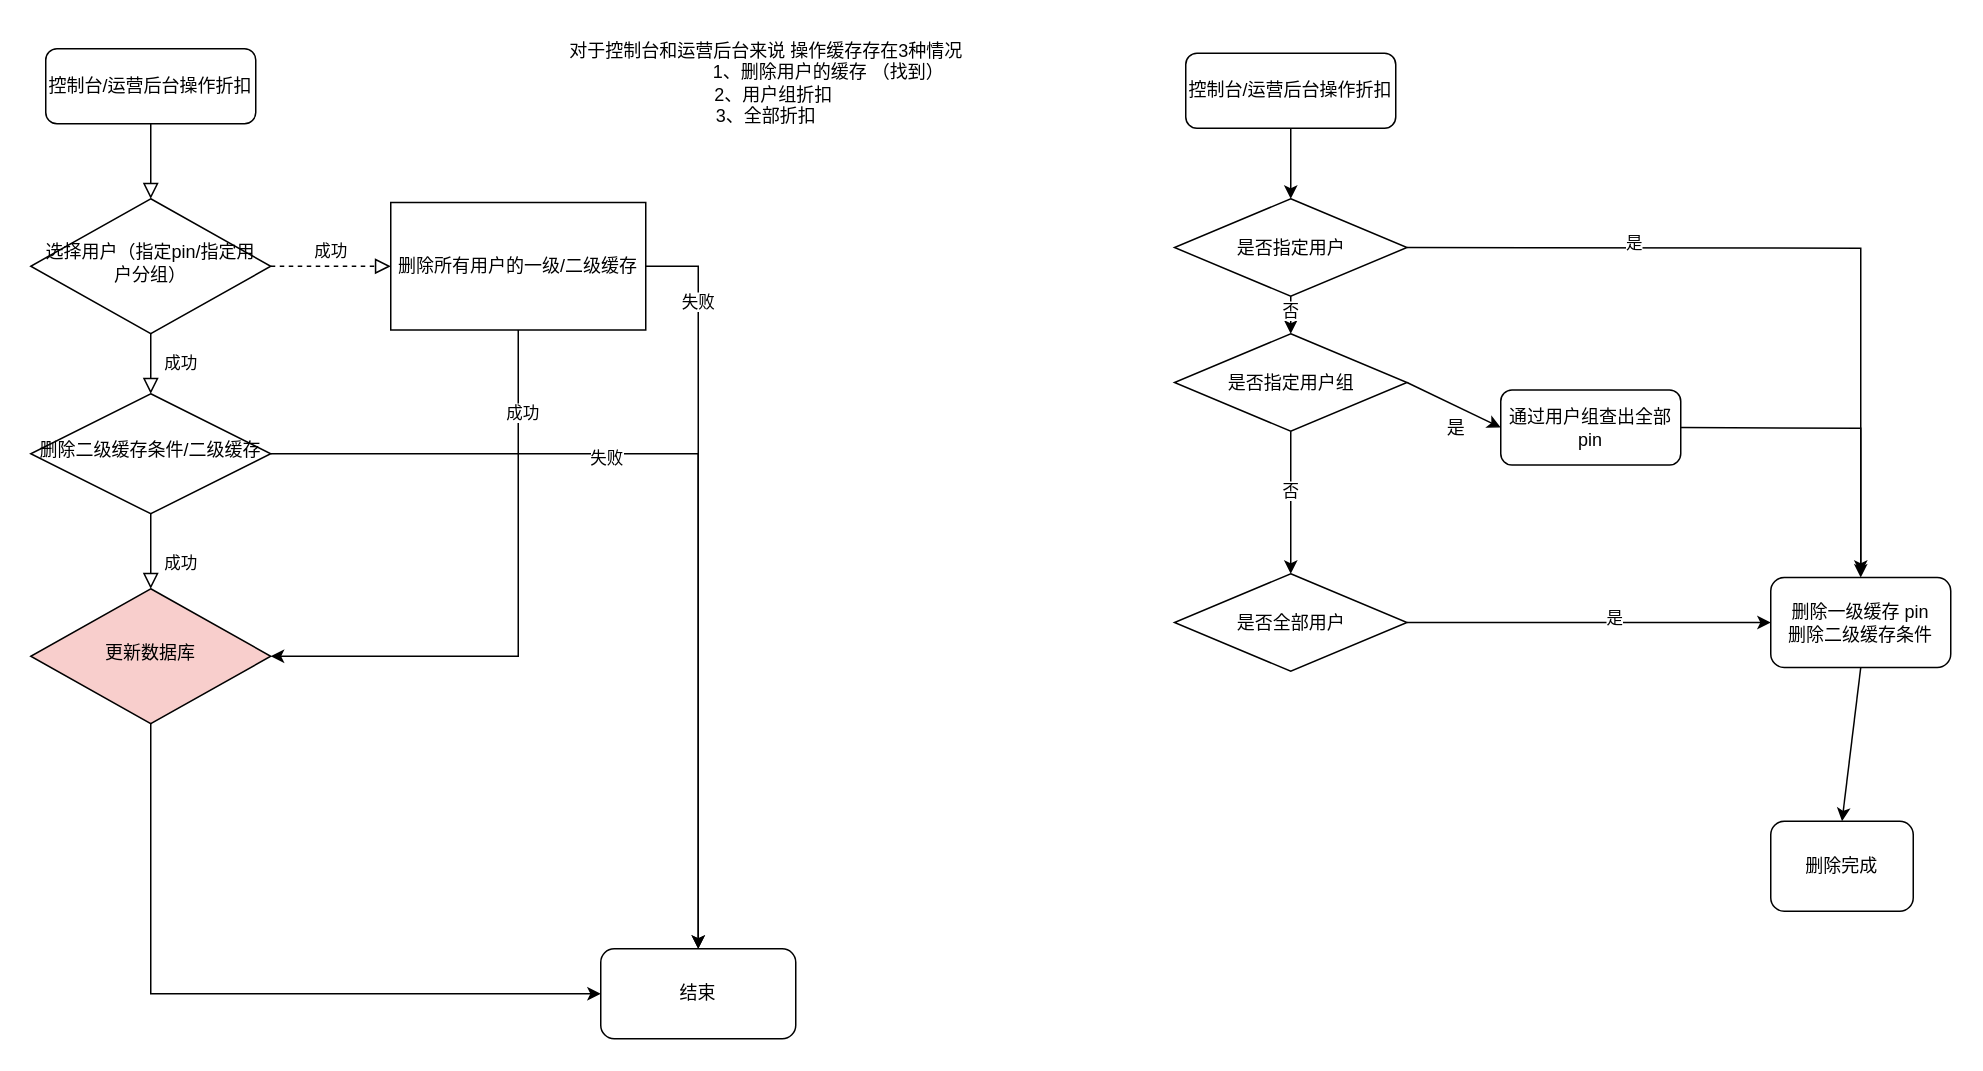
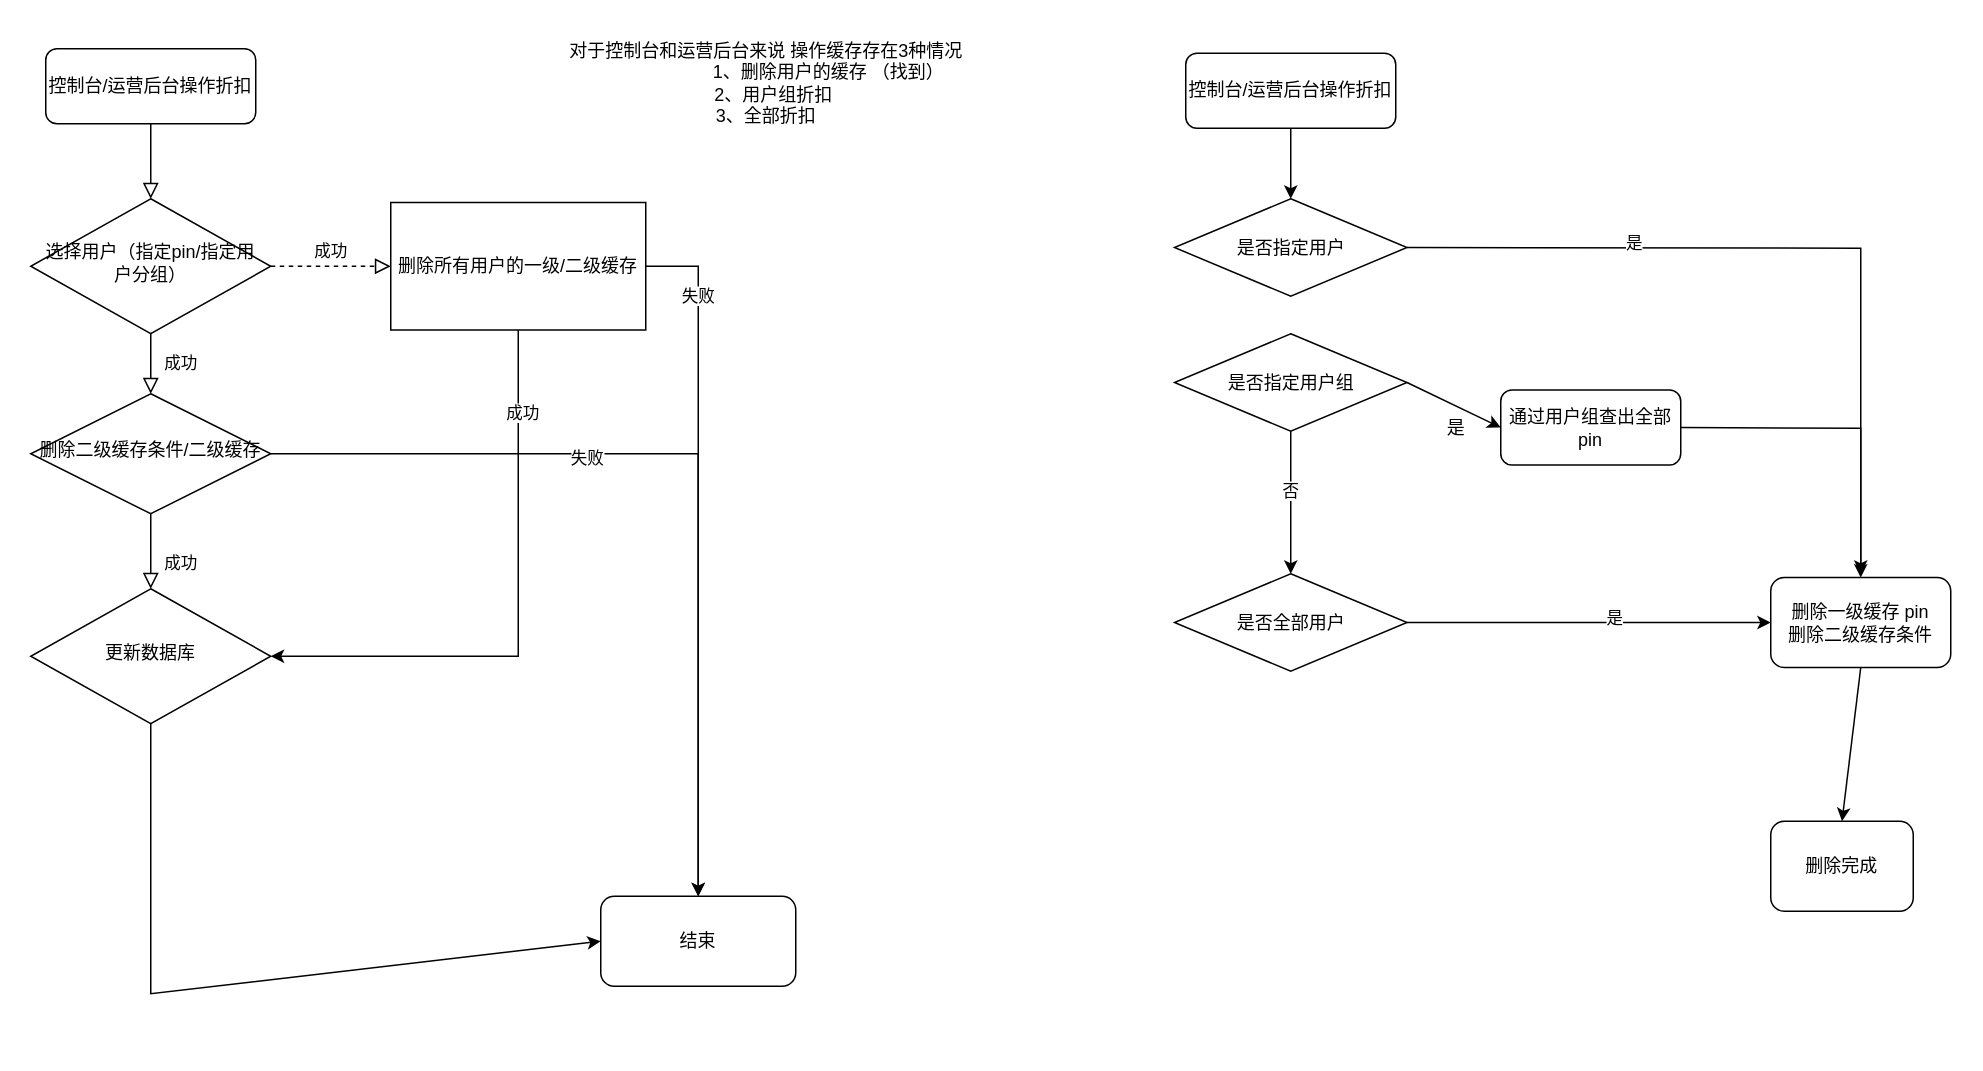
edge "是否指定用户" -> "是否指定用户组": removed, label "否"
node "更新数据库": fillcolor #f8cecc -> #ffffff
node "结束": moved (698, 994) -> (698, 941)
